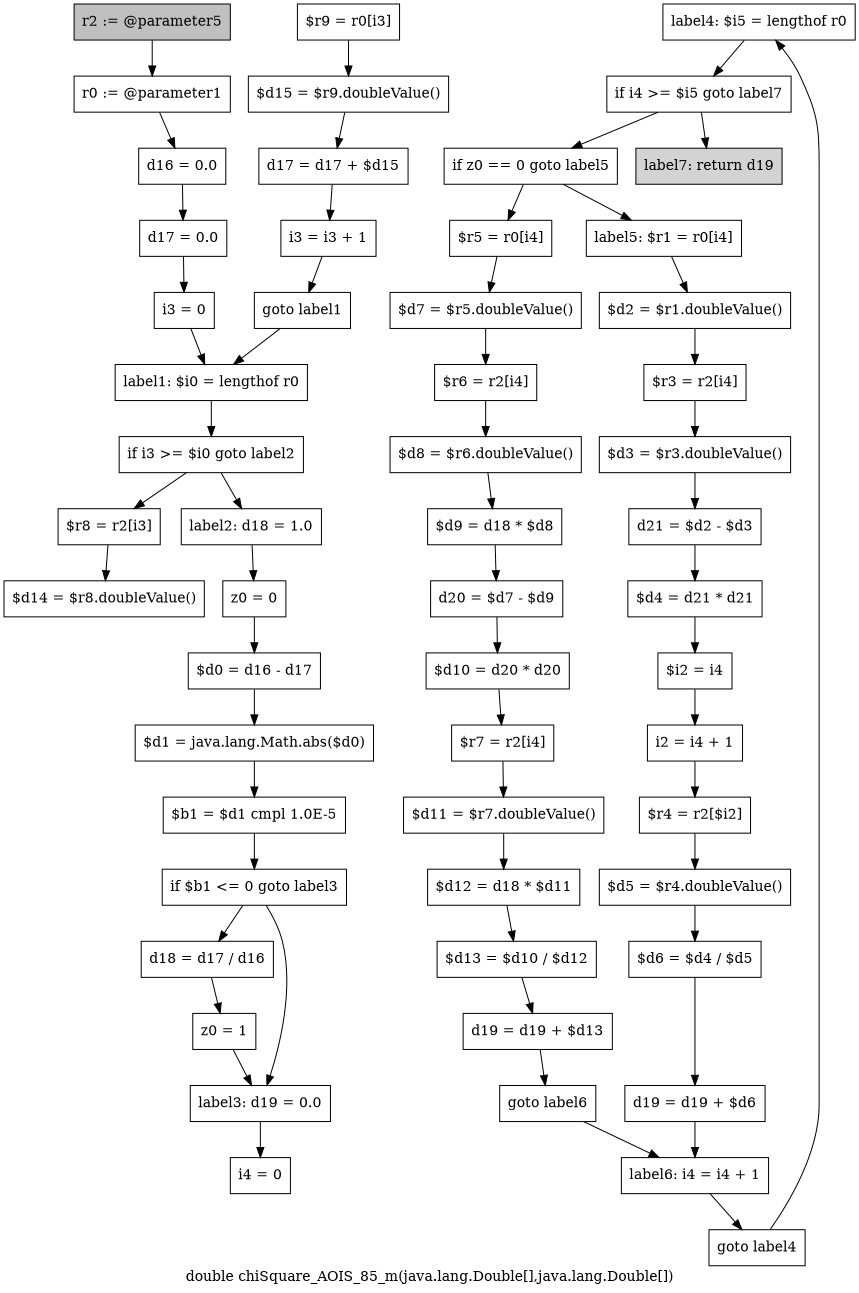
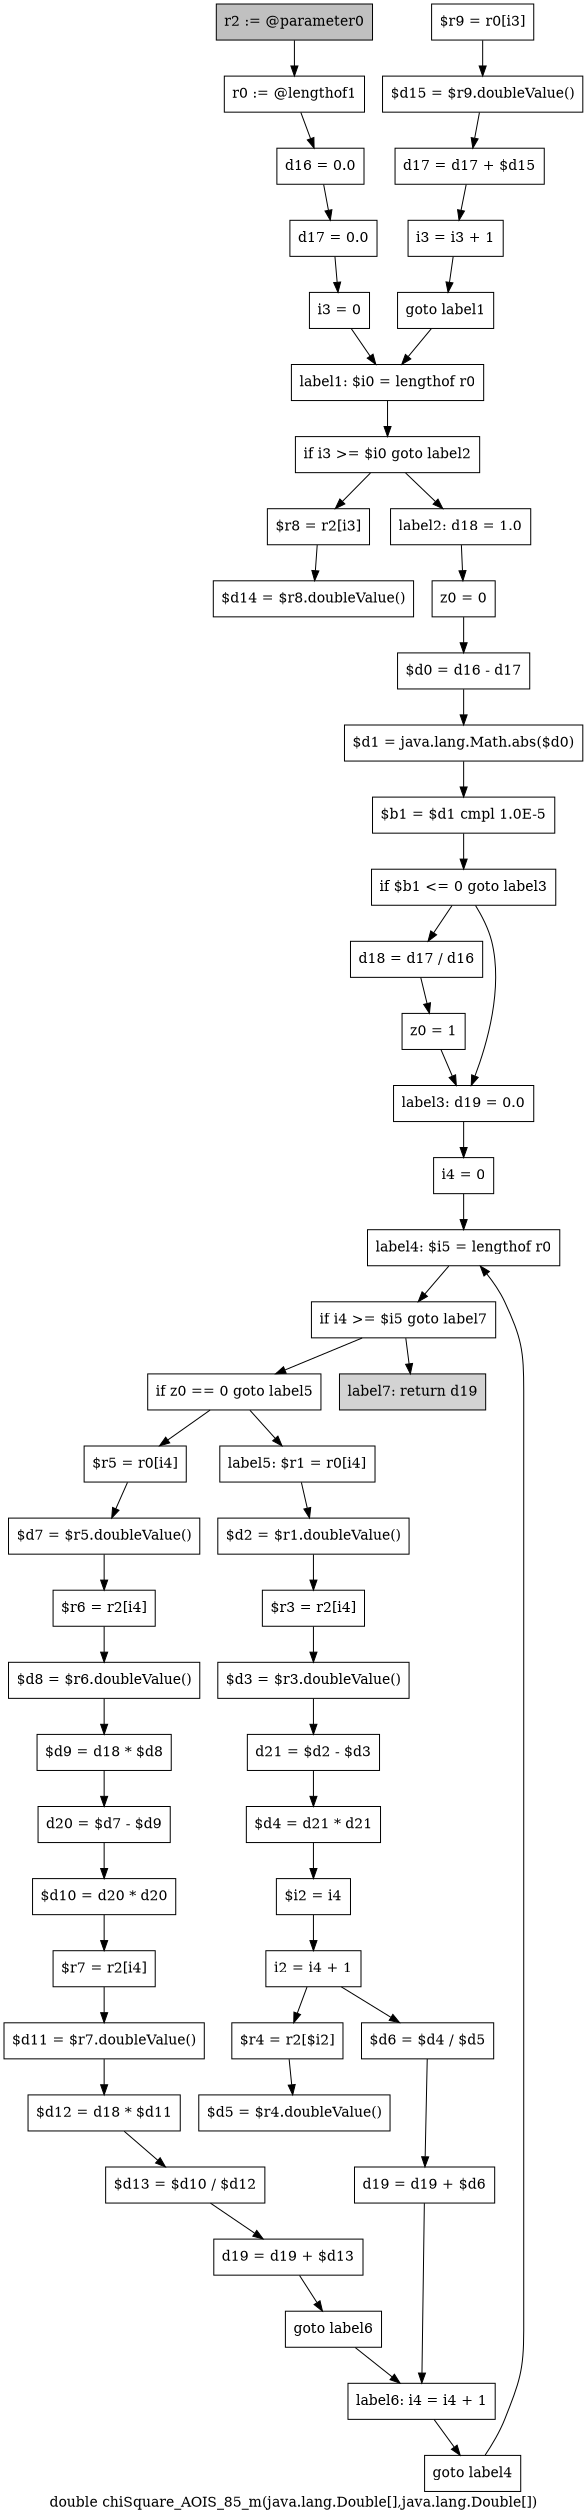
node "r2 := @parameter5": label "r2 := @parameter5" -> "r2 := @parameter0"
node "r0 := @parameter1": label "r0 := @parameter1" -> "r0 := @lengthof1"
edge "$d5 = $r4.doubleValue()" -> "$d6 = $d4 / $d5": now "i2 = i4 + 1" -> "$d6 = $d4 / $d5"
edge "i4 = 0" -> "label4: $i5 = lengthof r0": added
